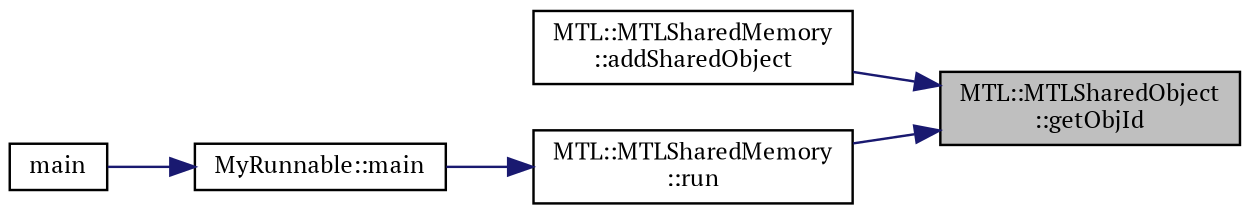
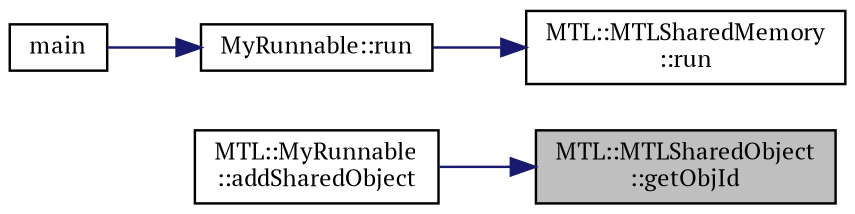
node "MTL::MTLSharedMemory ::addSharedObject": label "MTL::MTLSharedMemory ::addSharedObject" -> "MTL::MyRunnable ::addSharedObject"
edge "MTL::MTLSharedMemory ::run" -> "MTL::MTLSharedObject ::getObjId": removed
node "MyRunnable::main": label "MyRunnable::main" -> "MyRunnable::run"
